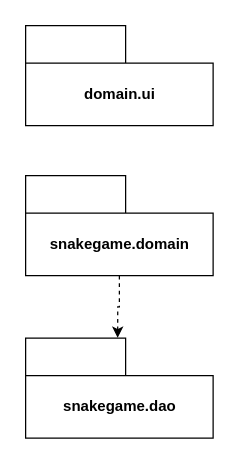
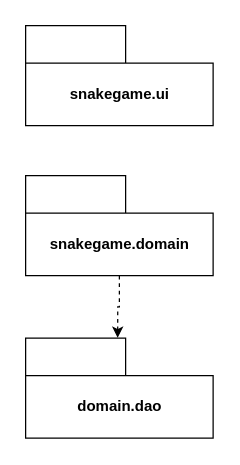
node "domain.ui": label "domain.ui" -> "snakegame.ui"
node "snakegame.dao": label "snakegame.dao" -> "domain.dao"
